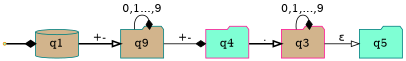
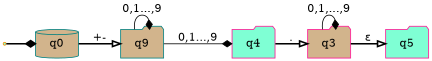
edge "q9" -> "q4": label "+-" -> "0,1...,9"
node "q1": label "q1" -> "q0"
edge "q3" -> "q5": style solid -> bold
node "q5": color teal -> deeppink
